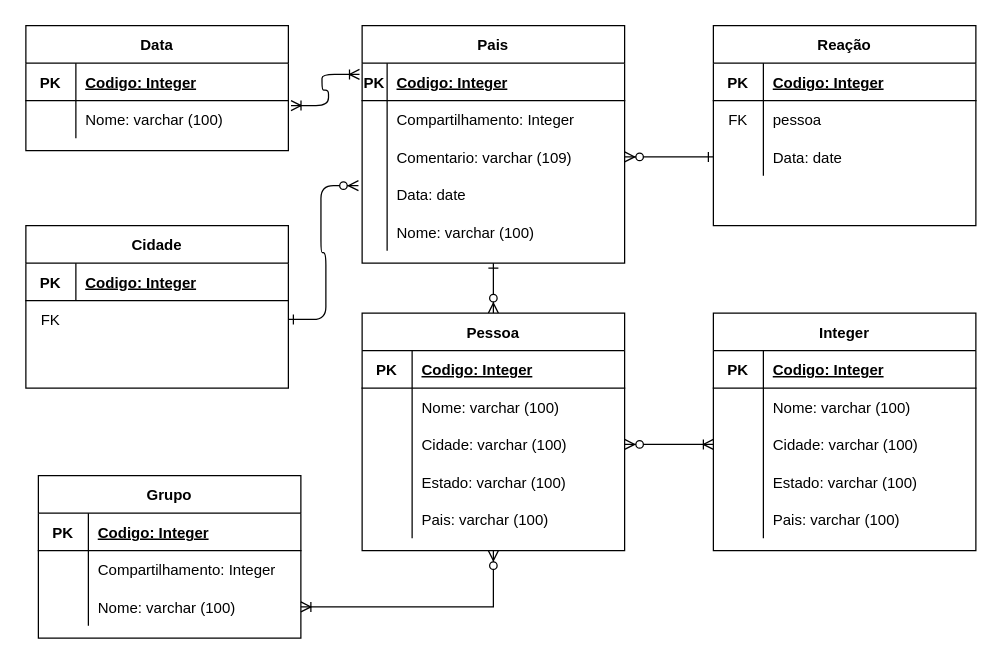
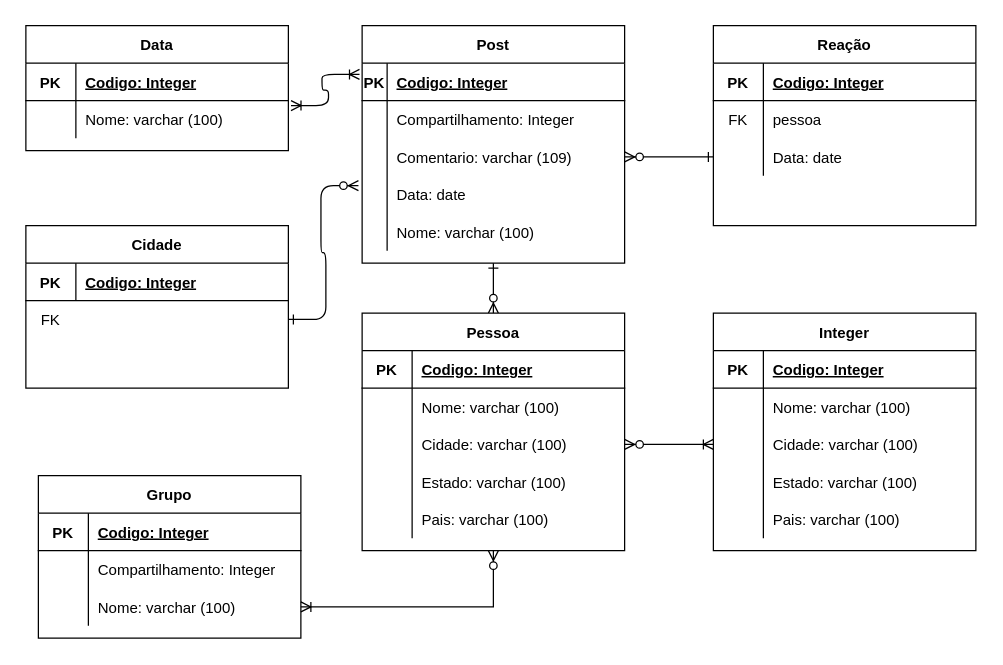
node "Pais": label "Pais" -> "Post"
